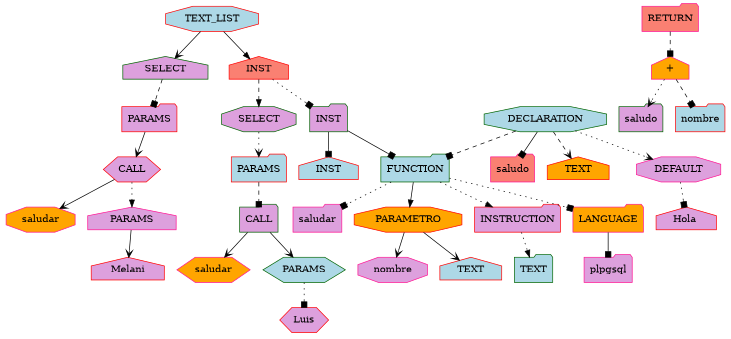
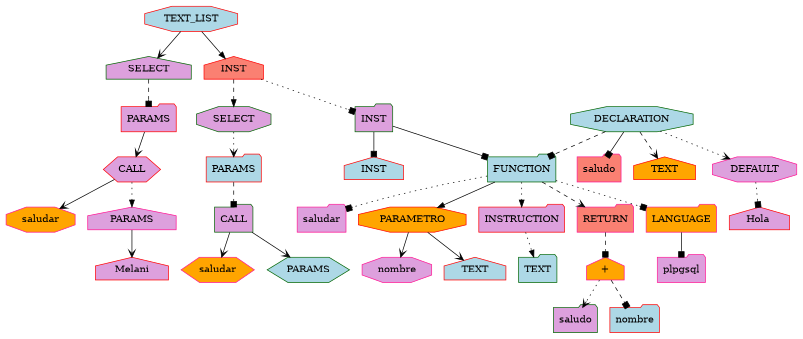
edge "FUNCTION" -> "RETURN": added
node "Luis": removed
